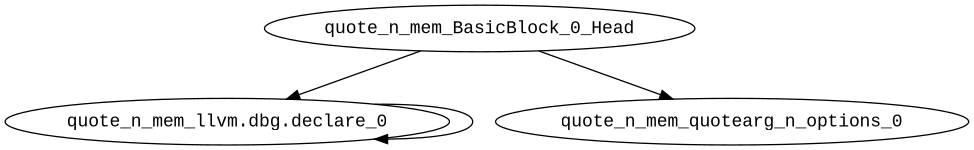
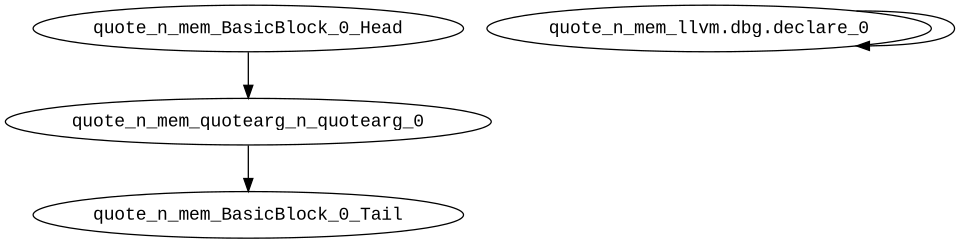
edge "quote_n_mem_BasicBlock_0_Head" -> "quote_n_mem_llvm.dbg.declare_0": removed
node "quote_n_mem_quotearg_n_options_0": label "quote_n_mem_quotearg_n_options_0" -> "quote_n_mem_quotearg_n_quotearg_0"
node "quote_n_mem_BasicBlock_0_Tail": added
